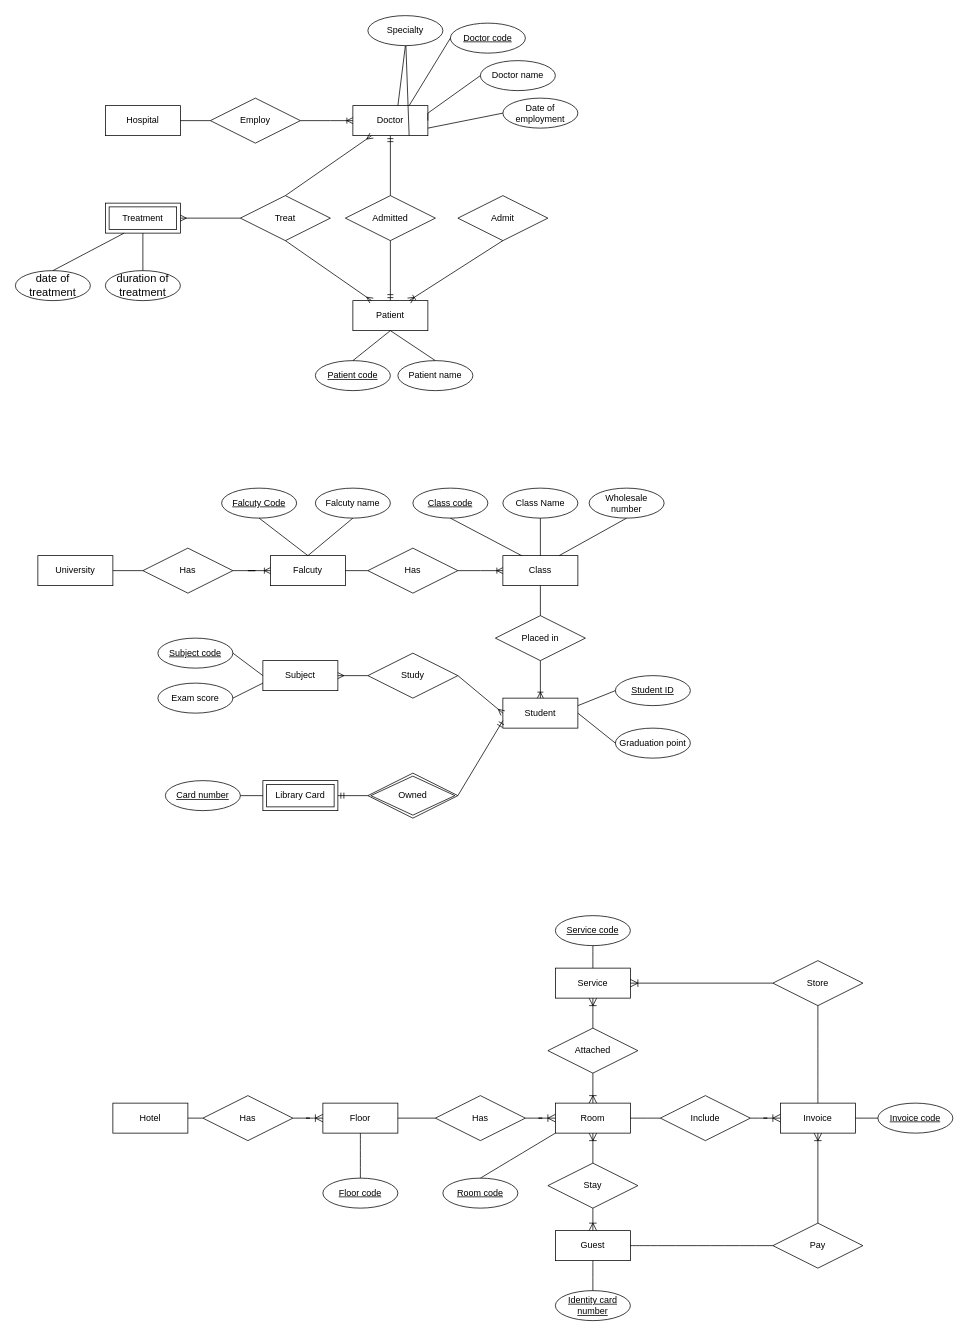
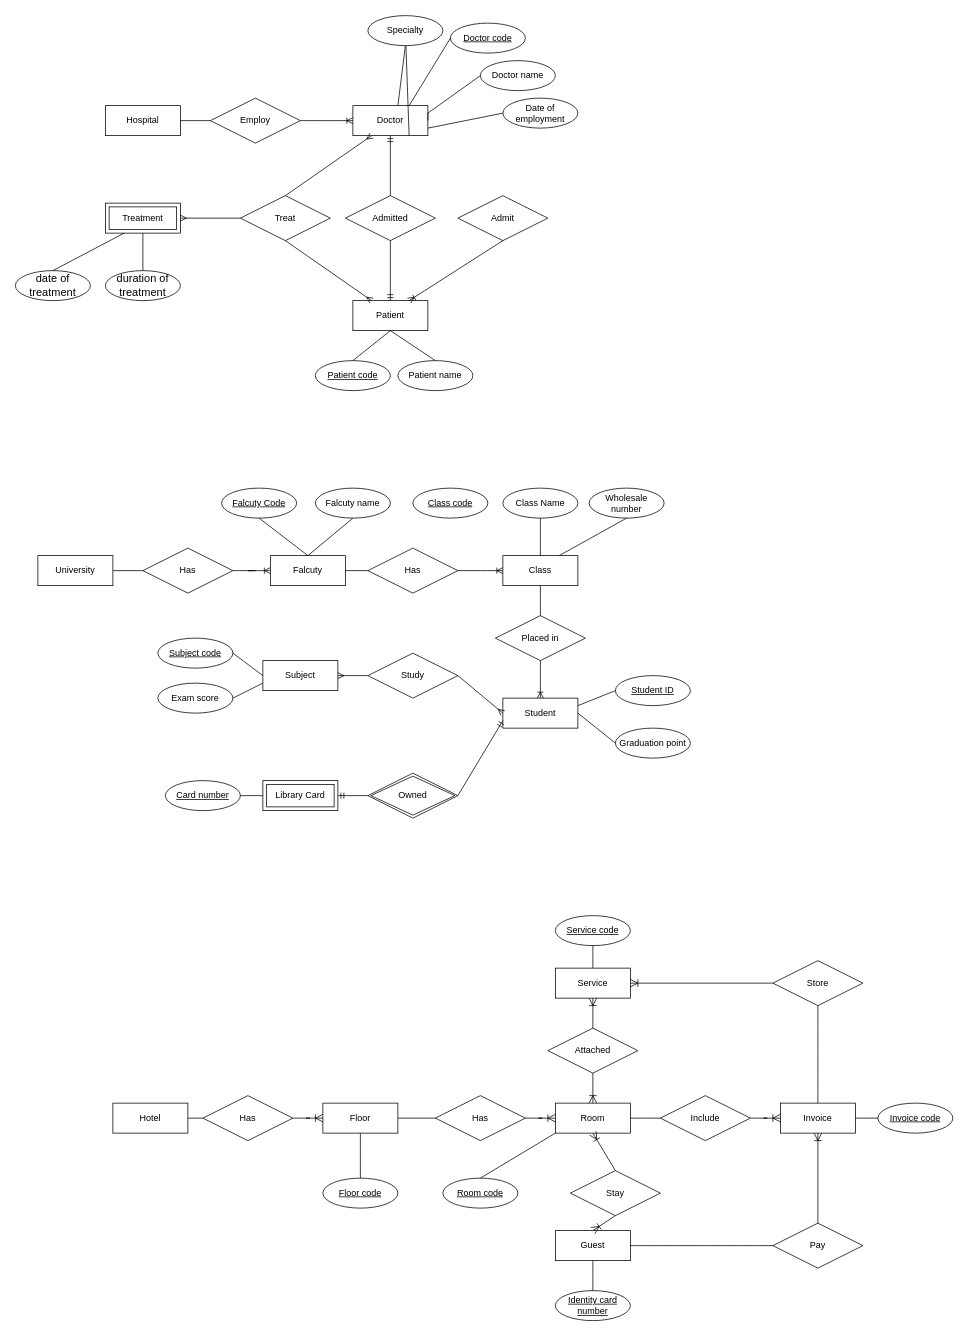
edge "Class code" -- "Class": removed
node "Stay": moved (593, 1185) -> (615, 1193)
